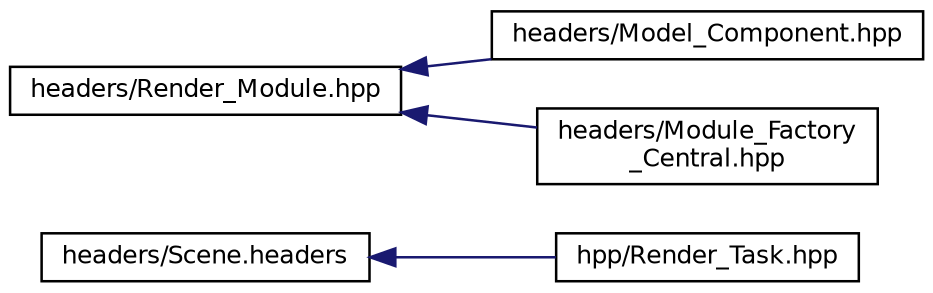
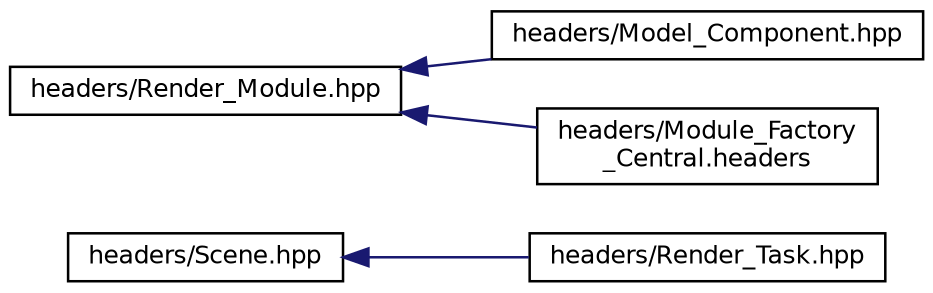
node "headers/Module_Factory _Central.hpp": label "headers/Module_Factory _Central.hpp" -> "headers/Module_Factory _Central.headers"
node "headers/Scene.headers": label "headers/Scene.headers" -> "headers/Scene.hpp"
node "hpp/Render_Task.hpp": label "hpp/Render_Task.hpp" -> "headers/Render_Task.hpp"
